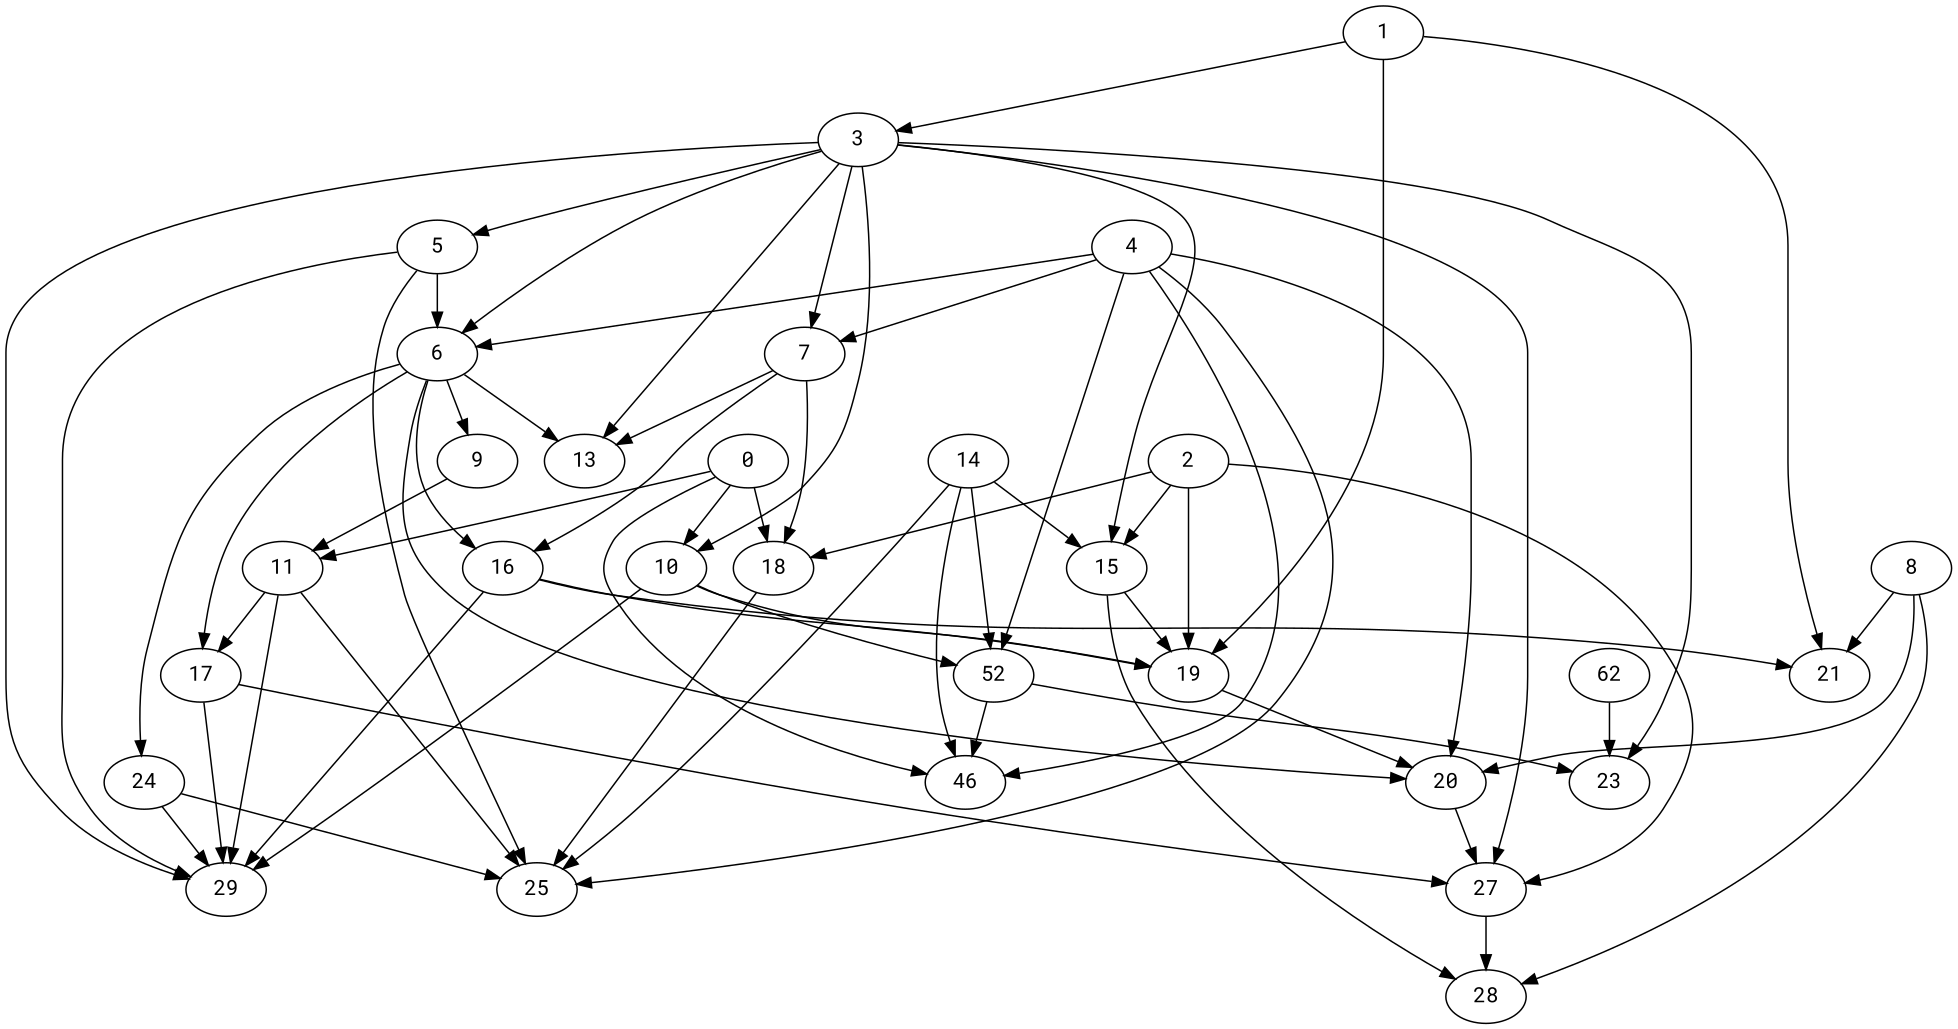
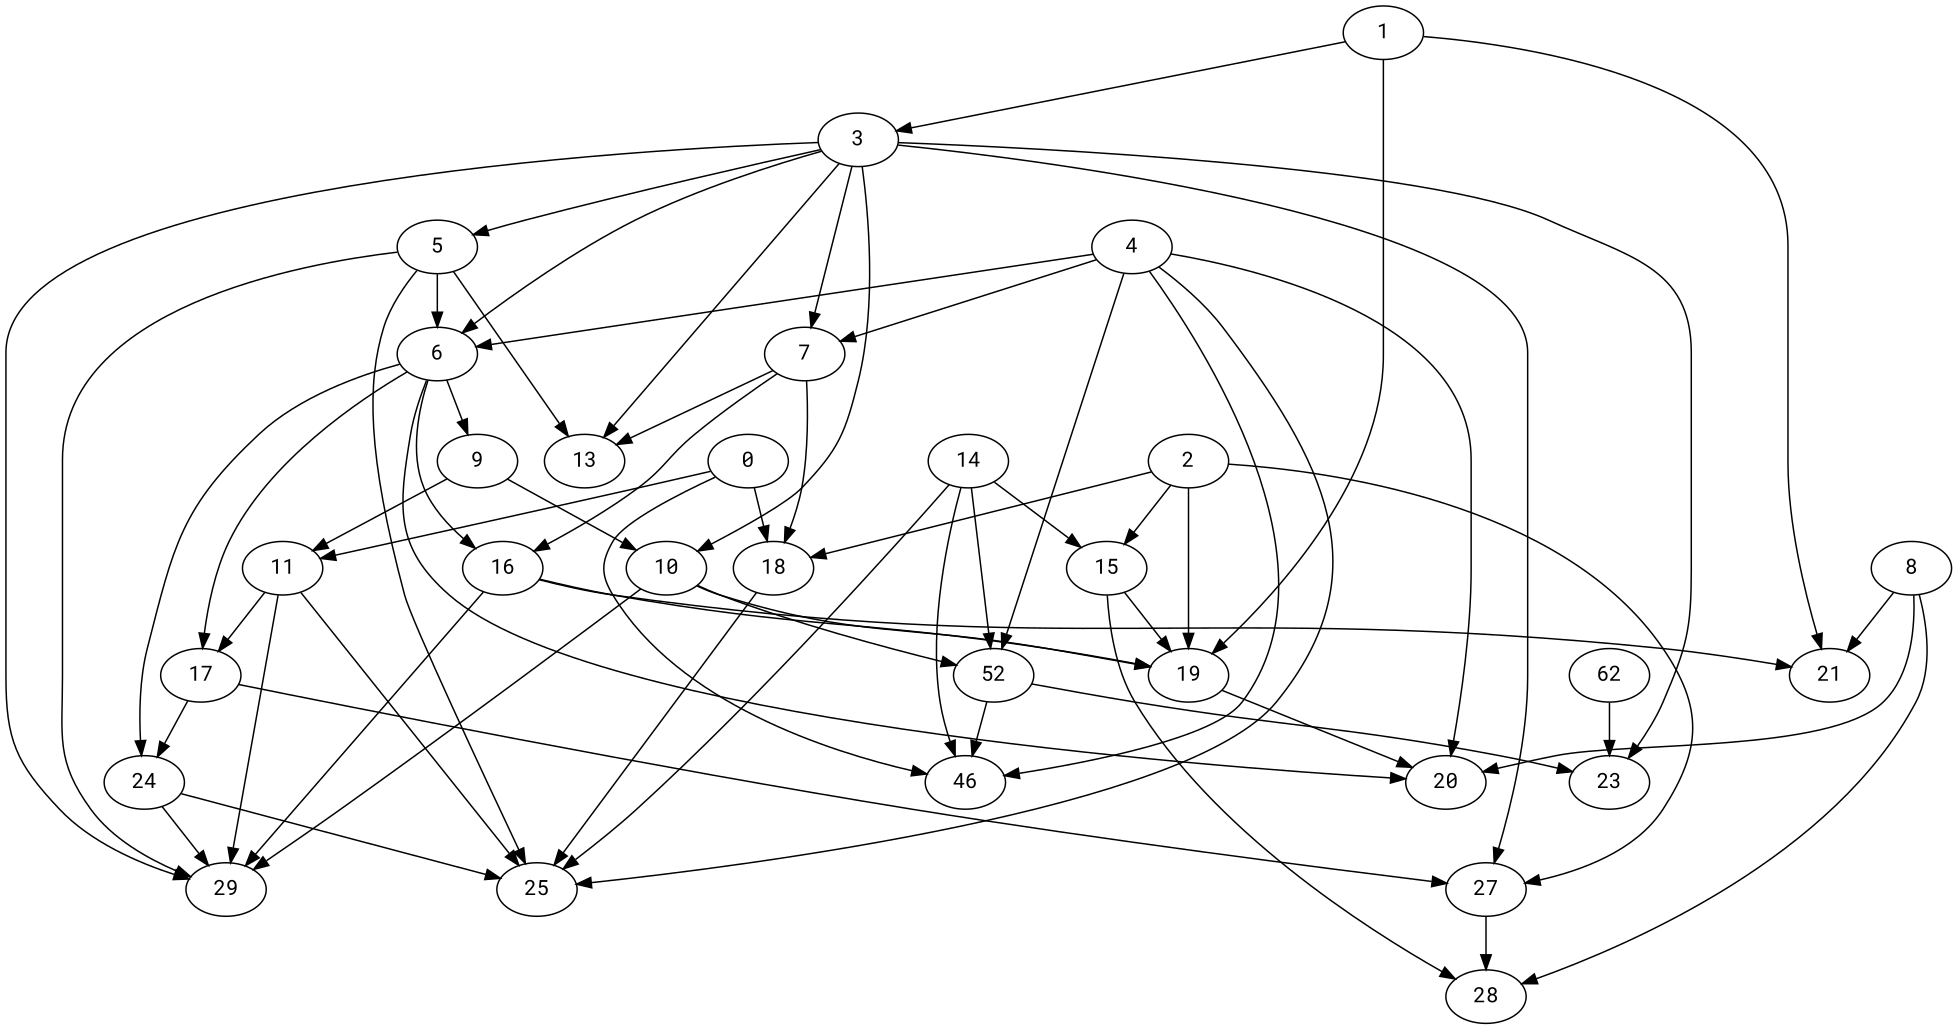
edge "3" -> "15": removed
edge "6" -> "13": now "5" -> "13"
edge "0" -> "10": now "9" -> "10"
edge "17" -> "29": now "17" -> "24"
edge "20" -> "27": removed
